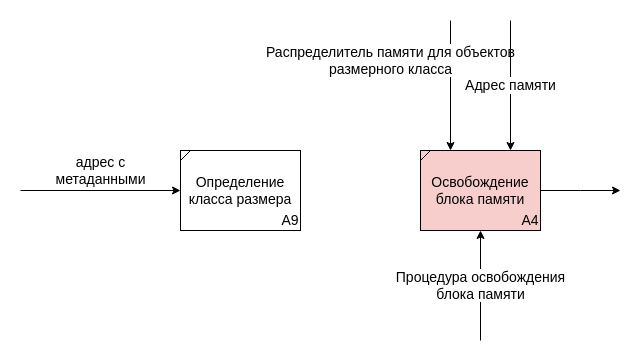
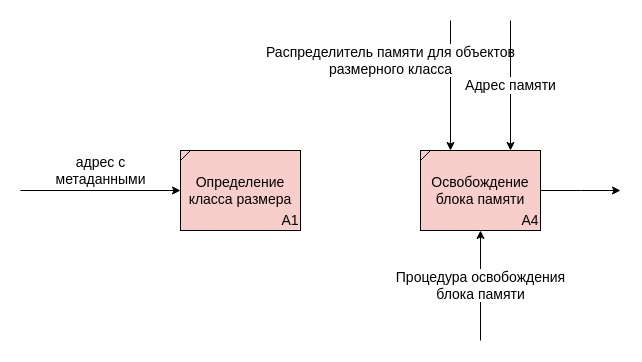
node "Определение класса размера": fillcolor #ffffff -> #f8cecc
node "А9": label "А9" -> "А1"
